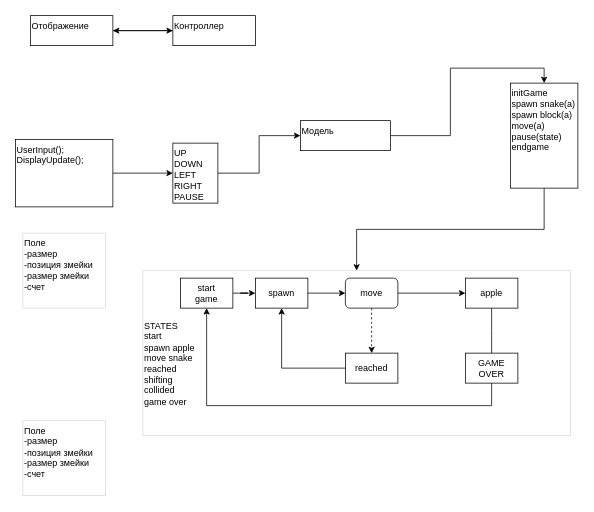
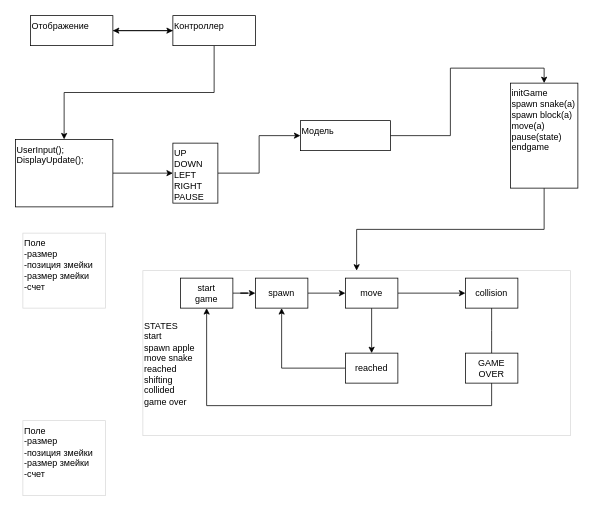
edge "Контроллер" -> "UserInput(); DisplayUpdate();": added
node "move": shape rounded rectangle -> rectangle
node "apple": label "apple" -> "collision"
edge "move" -> "reached": style dashed -> solid
